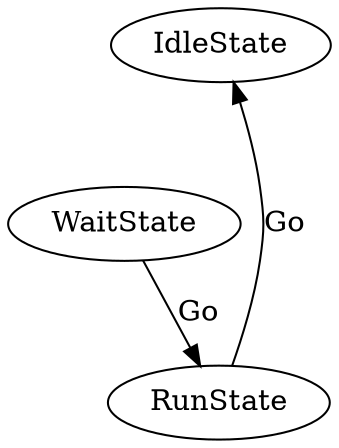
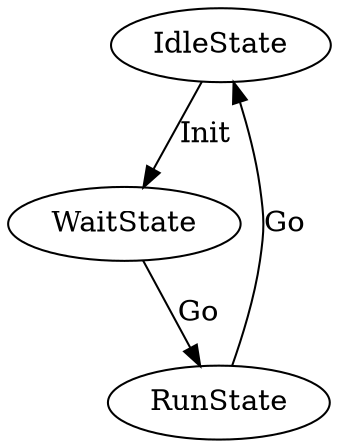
edge "IdleState" -> "WaitState": added, label "Init"
